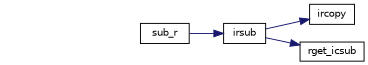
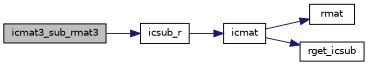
node "ircopy": label "ircopy" -> "rmat"
node "icmat3_sub_rmat3": added
node "sub_r": label "sub_r" -> "icsub_r"
node "irsub": label "irsub" -> "icmat"
